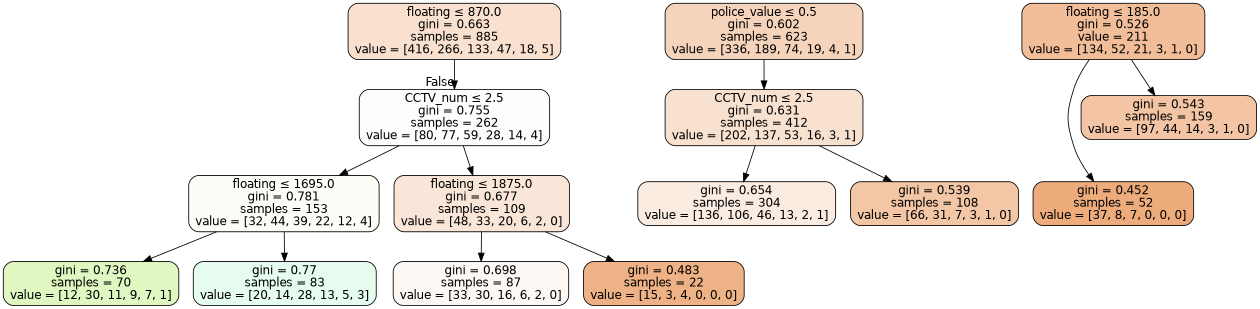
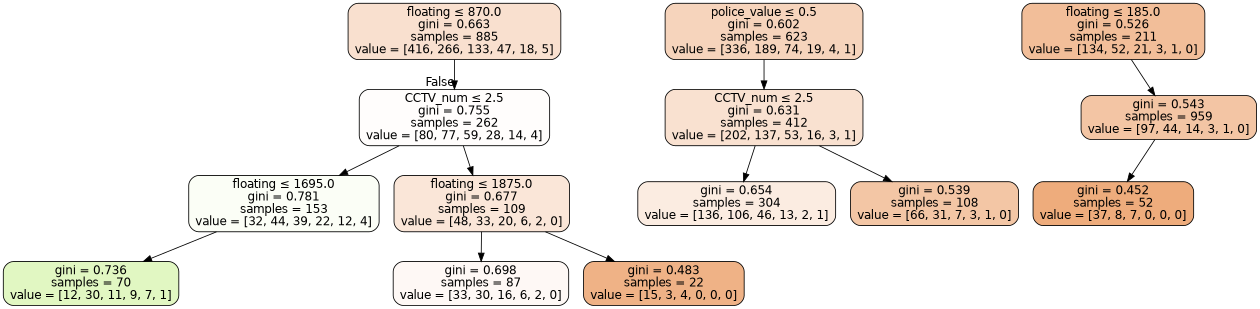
node "floating ≤ 185.0": text "value = 211" -> "samples = 211"
edge "floating ≤ 185.0" -> "gini = 0.452": now "gini = 0.543" -> "gini = 0.452"
node "gini = 0.543": text "samples = 159" -> "samples = 959"
node "gini = 0.77": removed
